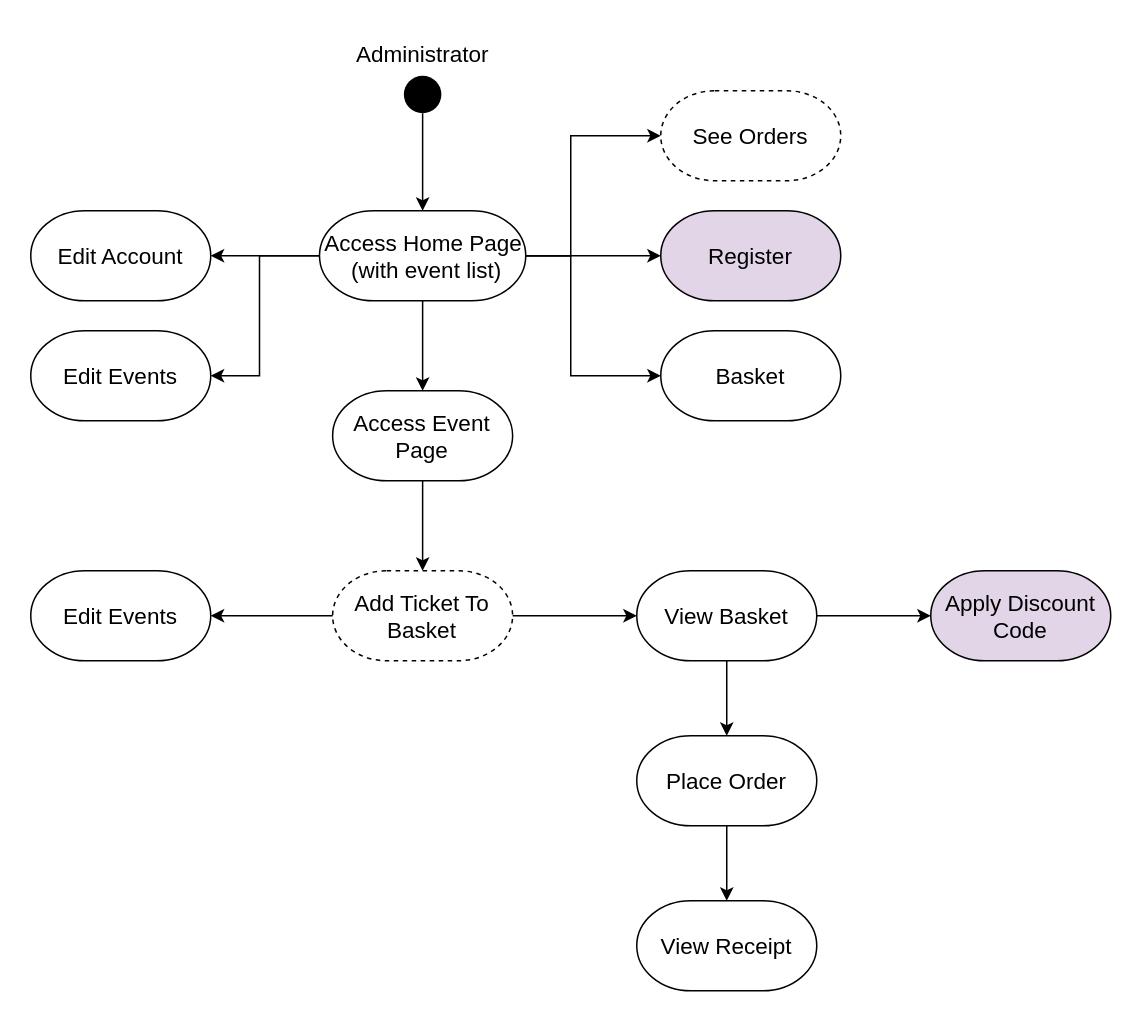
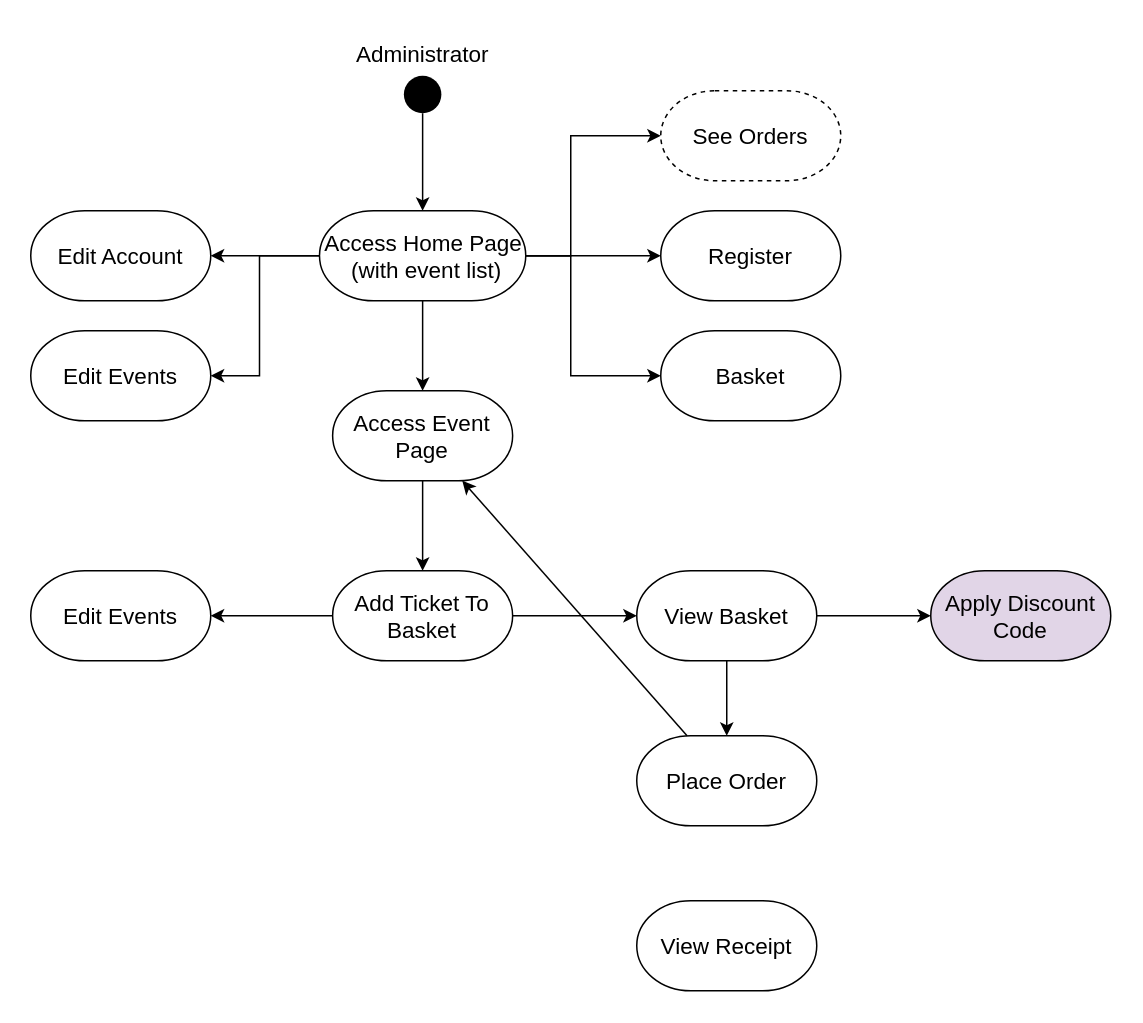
node "Register": fillcolor #e1d5e7 -> #ffffff
node "Add Ticket To Basket": style dashed -> solid
edge "Place Order" -> "View Receipt": now "Place Order" -> "Access Event Page"
